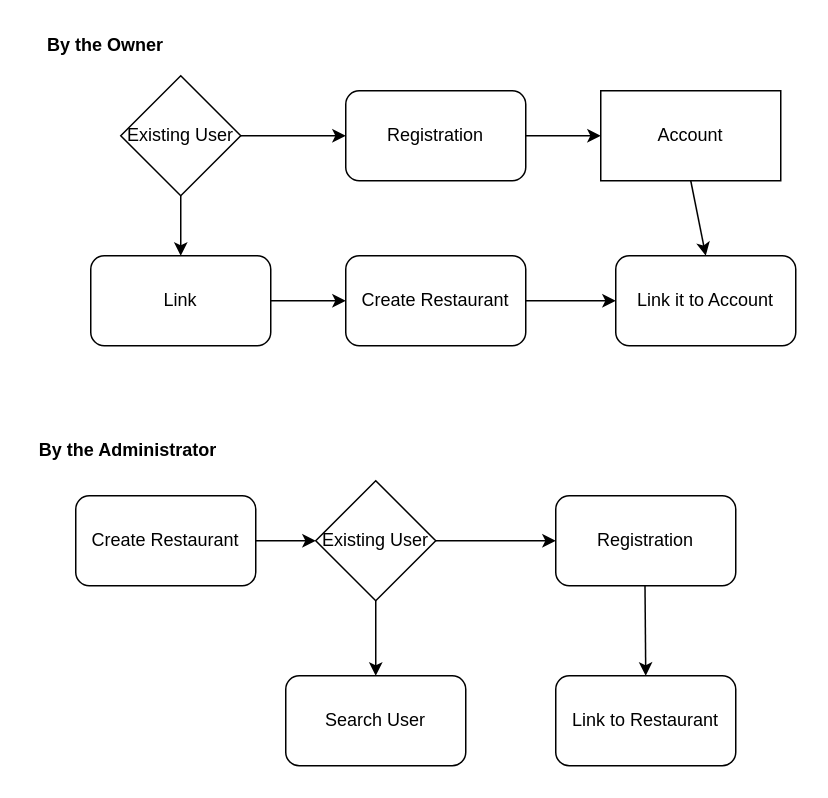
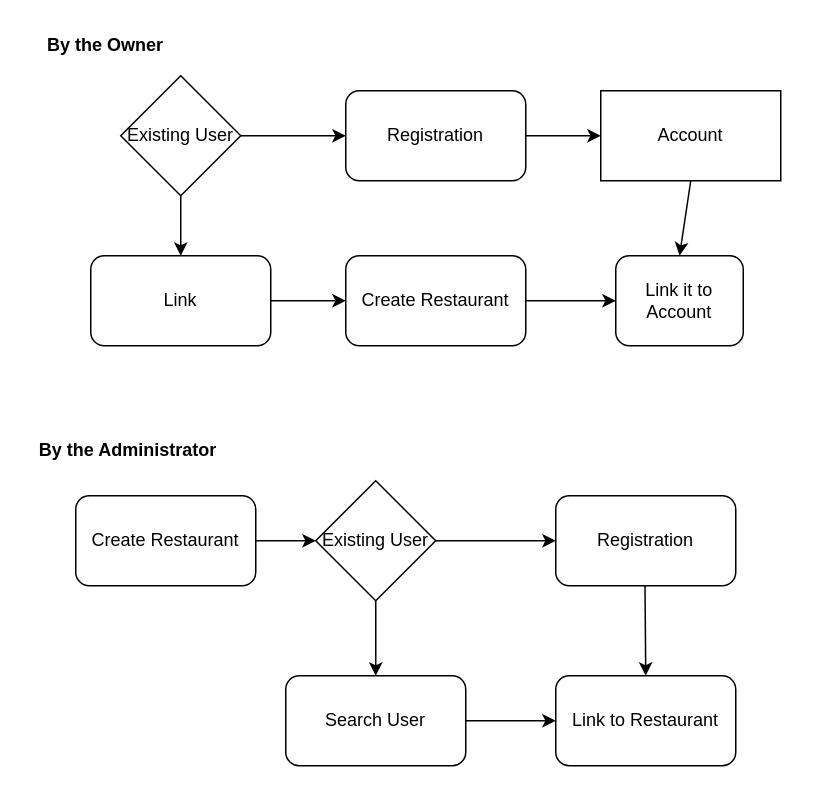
node "Link it to Account": size 180x90 -> 128x90
edge "Search User" -> "Link to Restaurant": added
